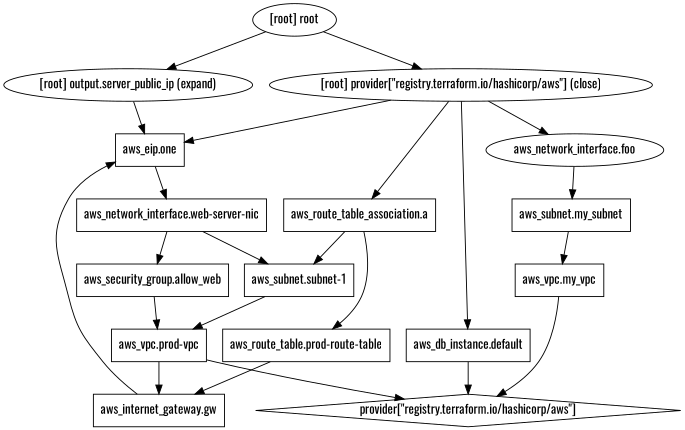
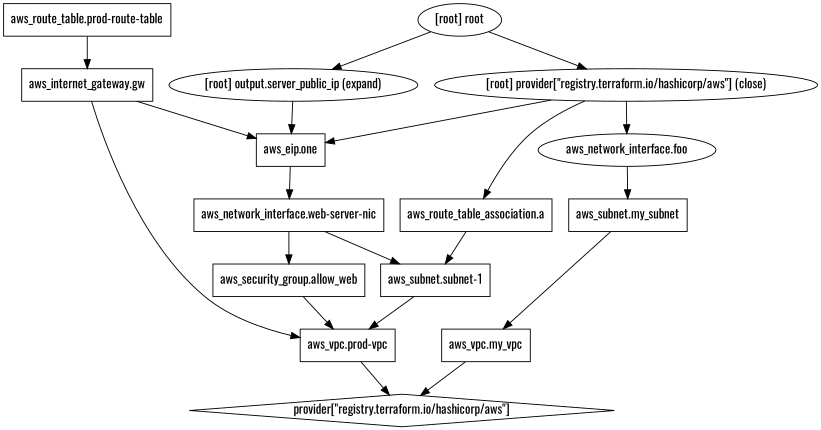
edge "aws_route_table_association.a" -> "aws_route_table.prod-route-table": removed
node "aws_db_instance.default": removed
edge "aws_vpc.prod-vpc" -> "aws_internet_gateway.gw": reversed
